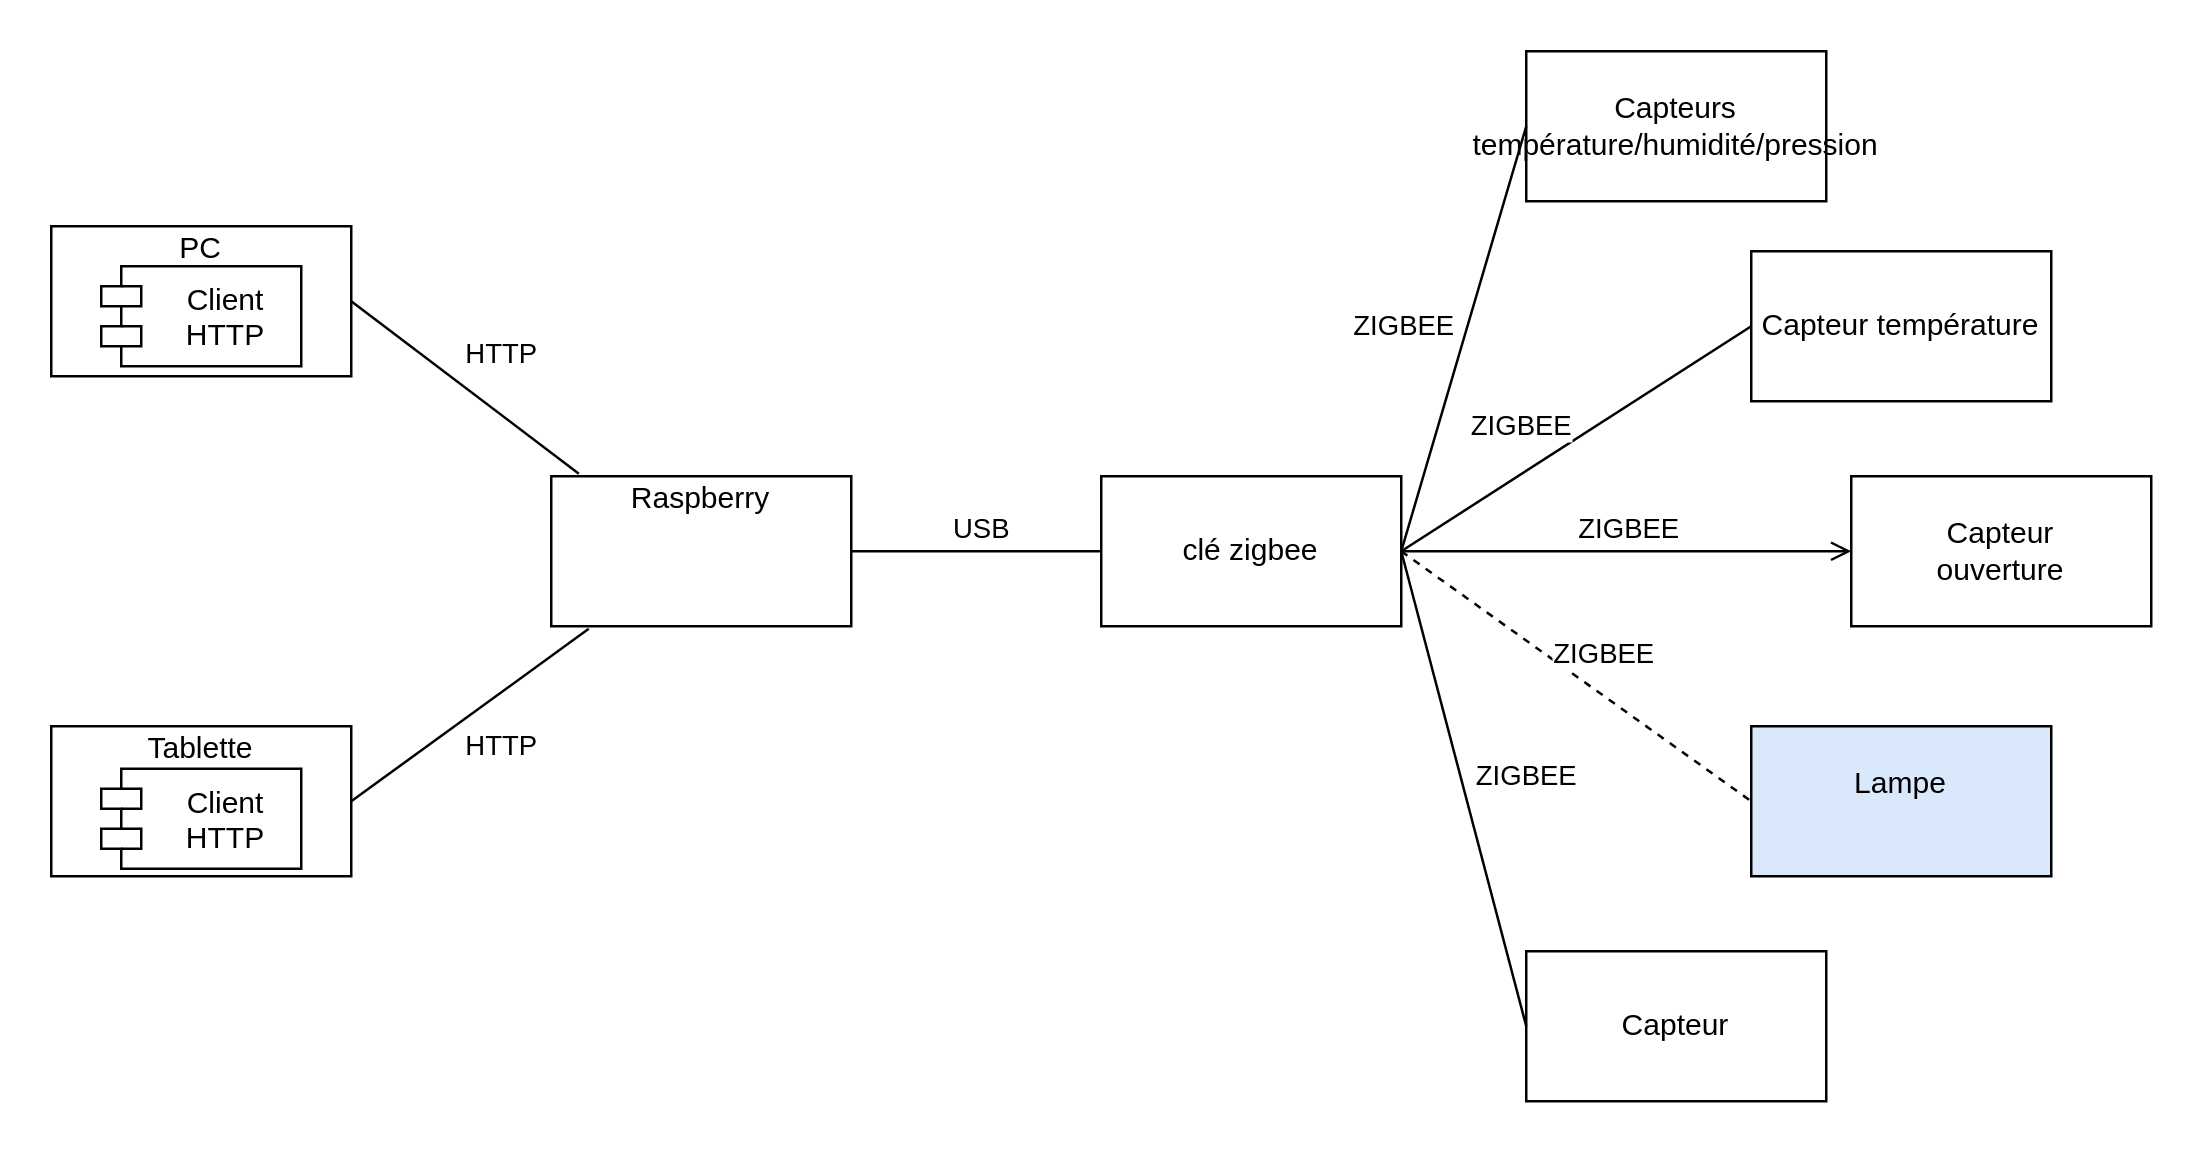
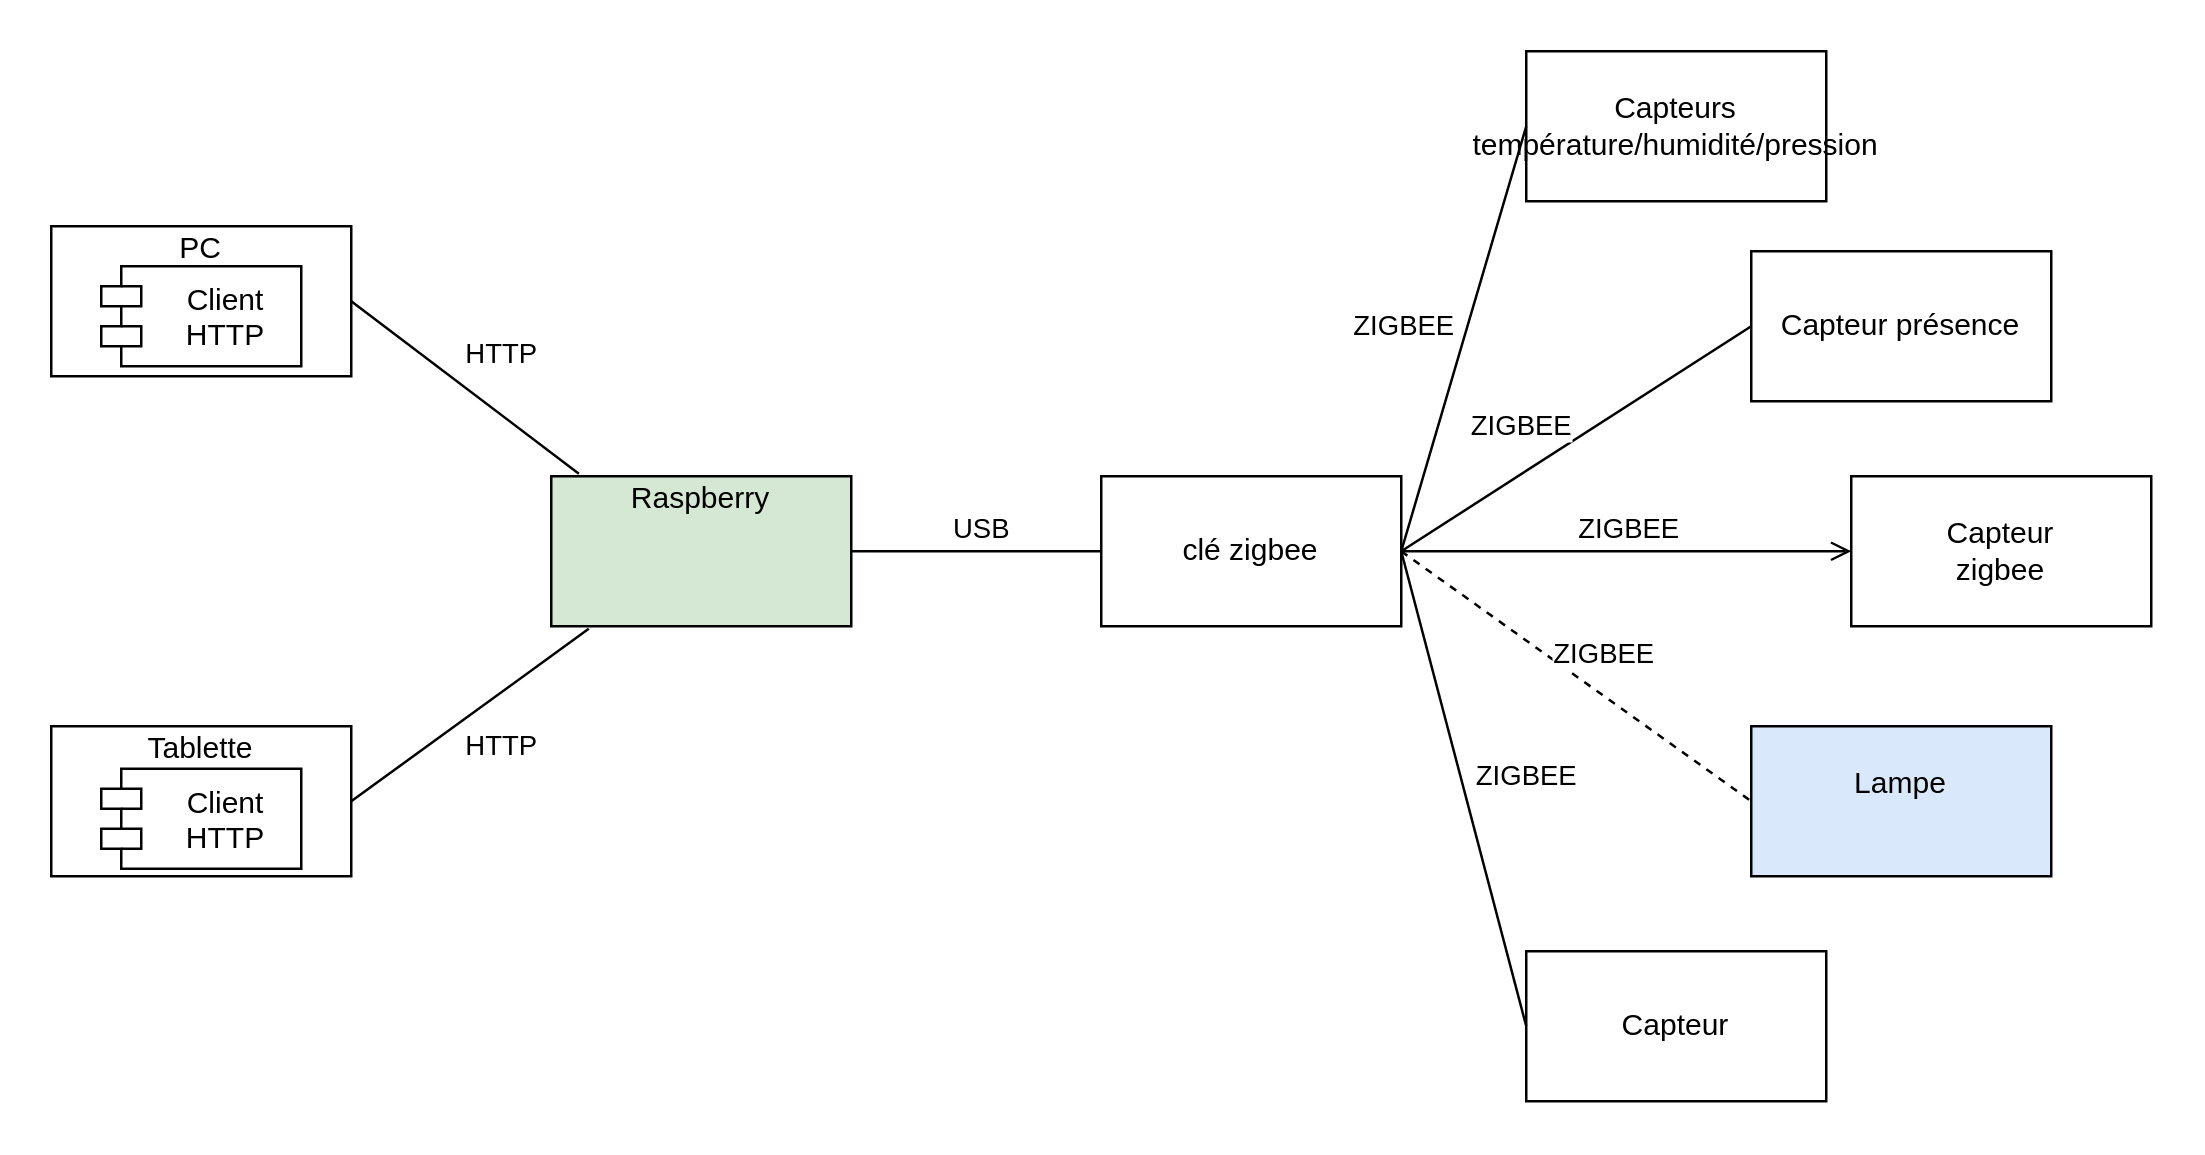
node "Capteur température": label "Capteur température" -> "Capteur présence"
node "Raspberry": fillcolor #ffffff -> #d5e8d4
node "Capteur ouverture": label "Capteur ouverture" -> "Capteur zigbee"
